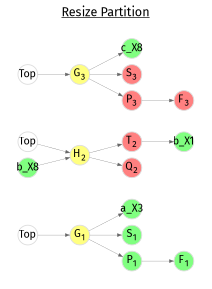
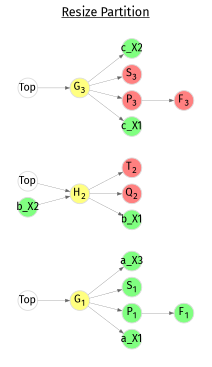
node "c_X8": label "c_X8" -> "c_X2"
node "c_X1": added
edge "T" -> "b_X1": now "H" -> "b_X1"
node "b_X8": label "b_X8" -> "b_X2"
node "a_X1": added
